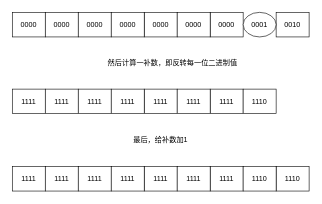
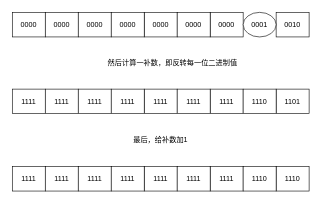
node "1101": added
